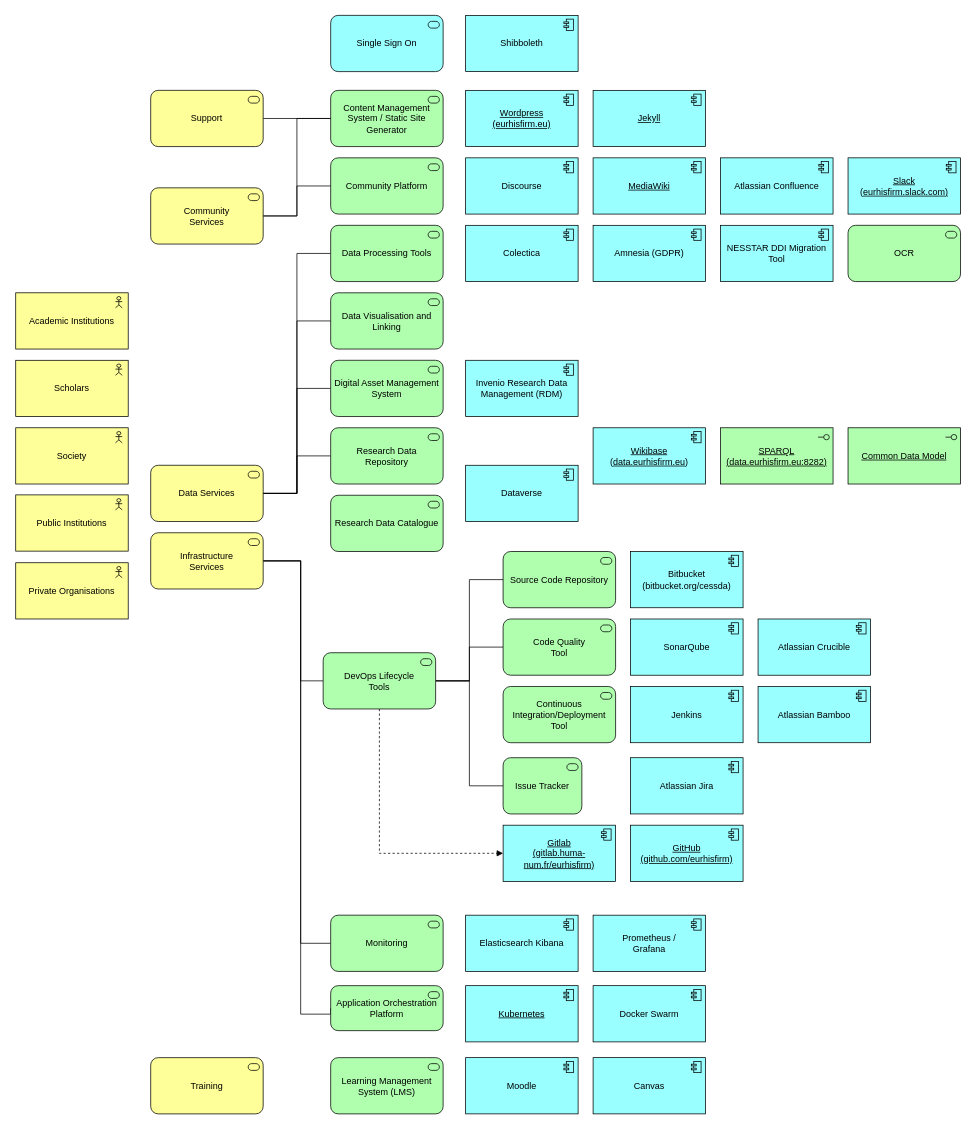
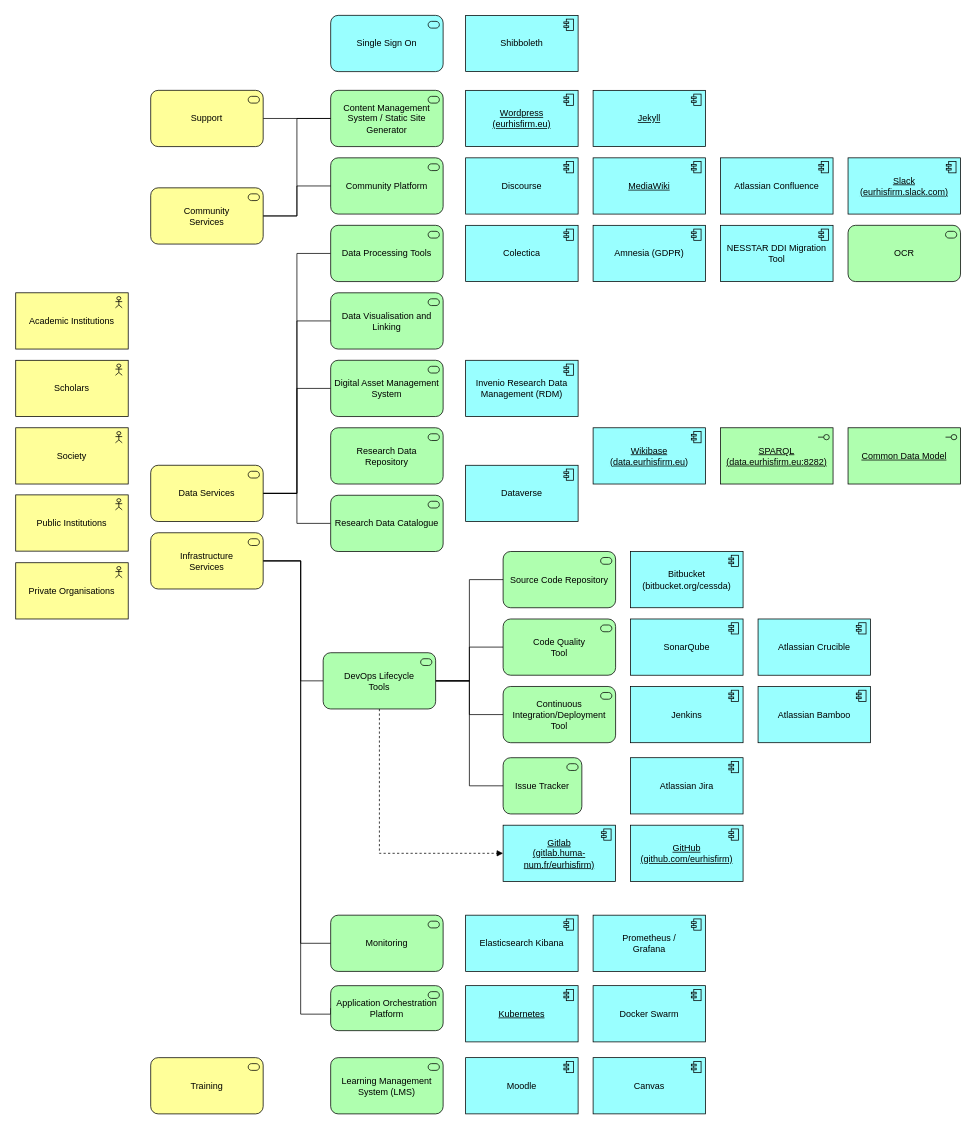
edge "Research Data Repository" -- "Data Services": removed
edge "Data Services" -- "Research Data Catalogue": added
edge "DevOps Lifecycle Tools" -- "Continuous Integration/Deployment Tool": added
